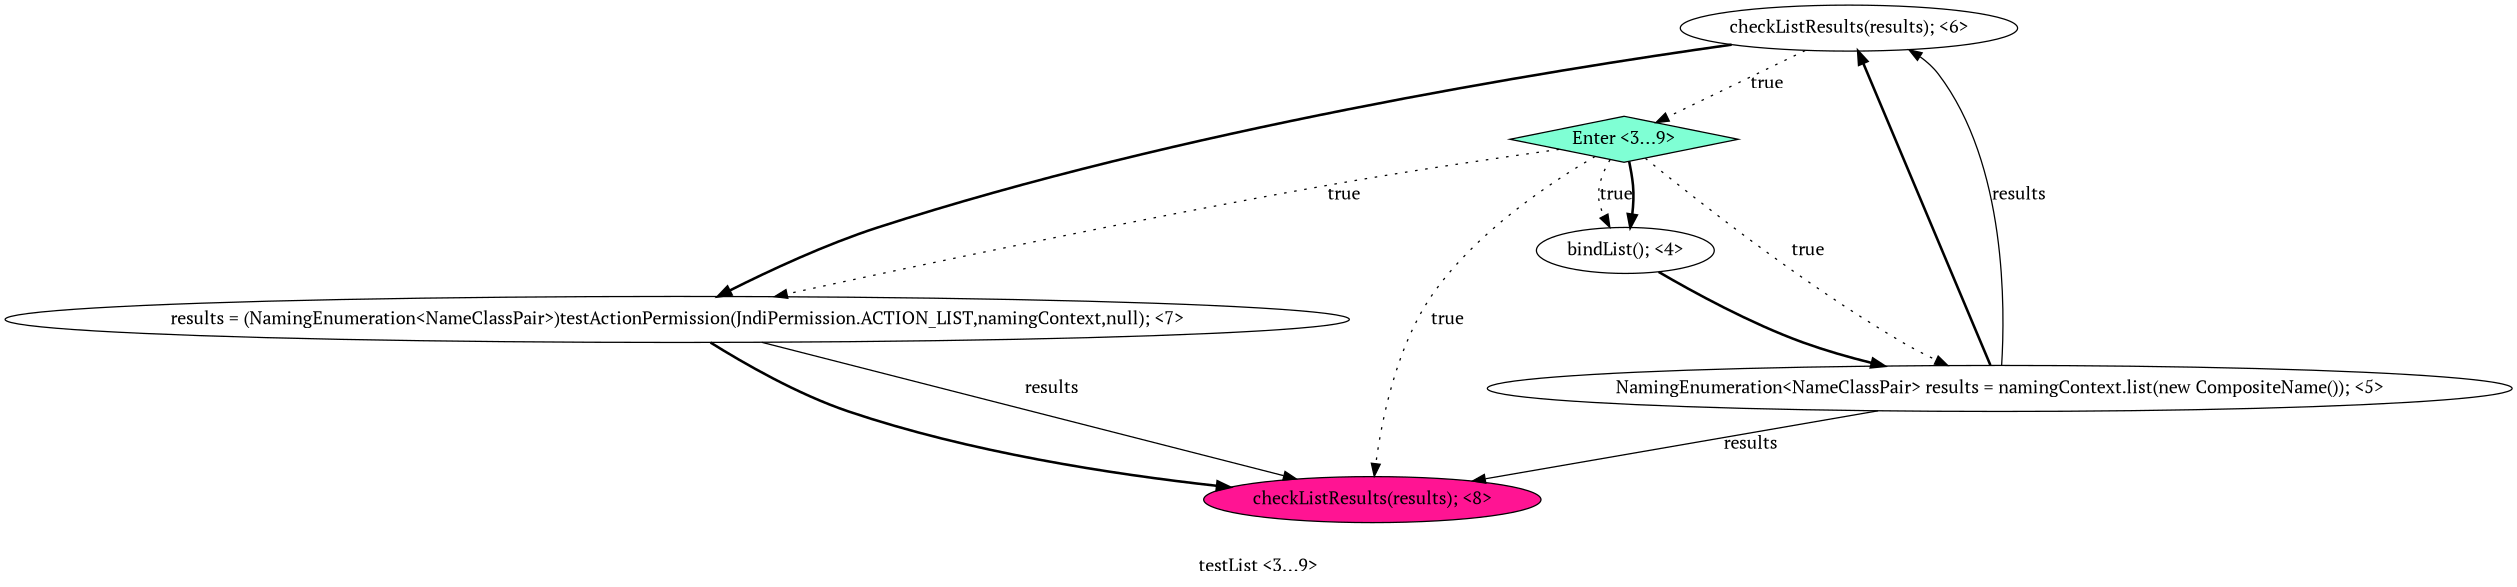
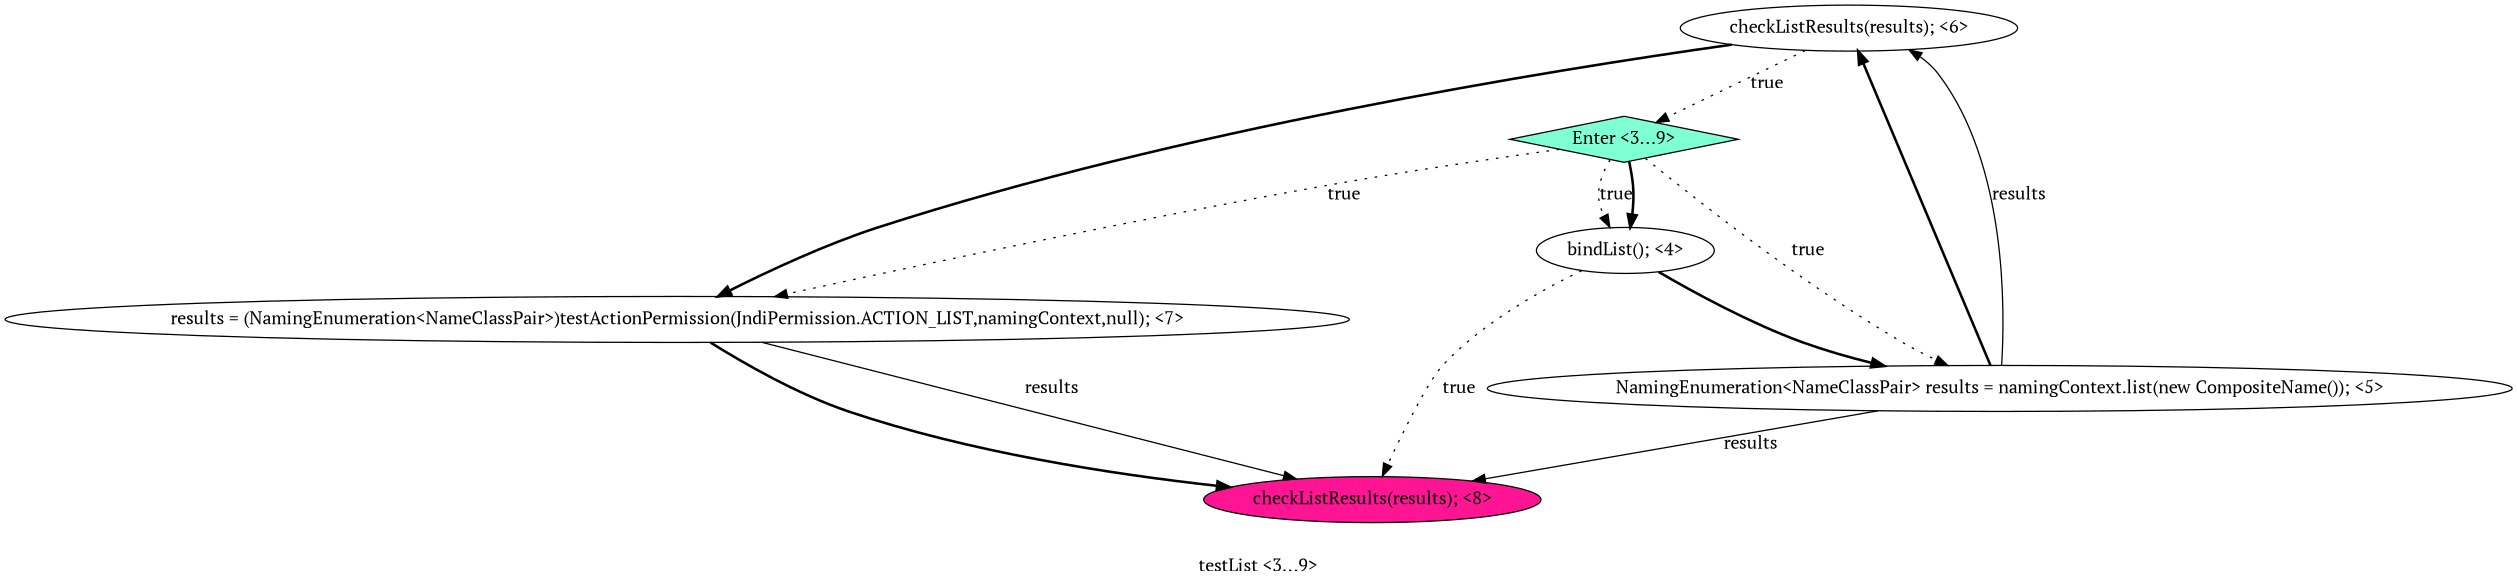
edge "Enter <3...9>" -> "checkListResults(results); <8>": now "bindList(); <4>" -> "checkListResults(results); <8>"
